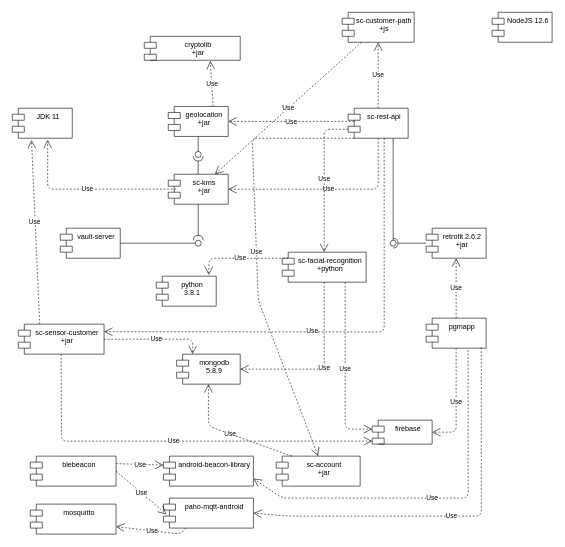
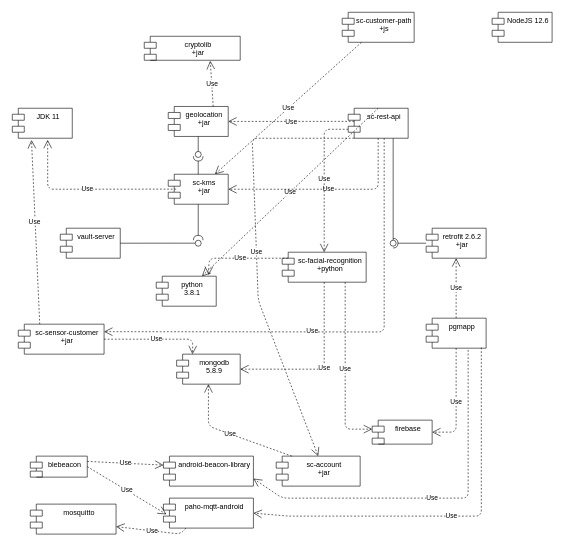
edge "sc-rest-api" -> "sc-customer-path +js": now "sc-rest-api" -> "python 3.8.1"
edge "sc-sensor-customer +jar" -> "firebase": removed, label "Use"
node "blebeacon": size 86x30 -> 57x21
